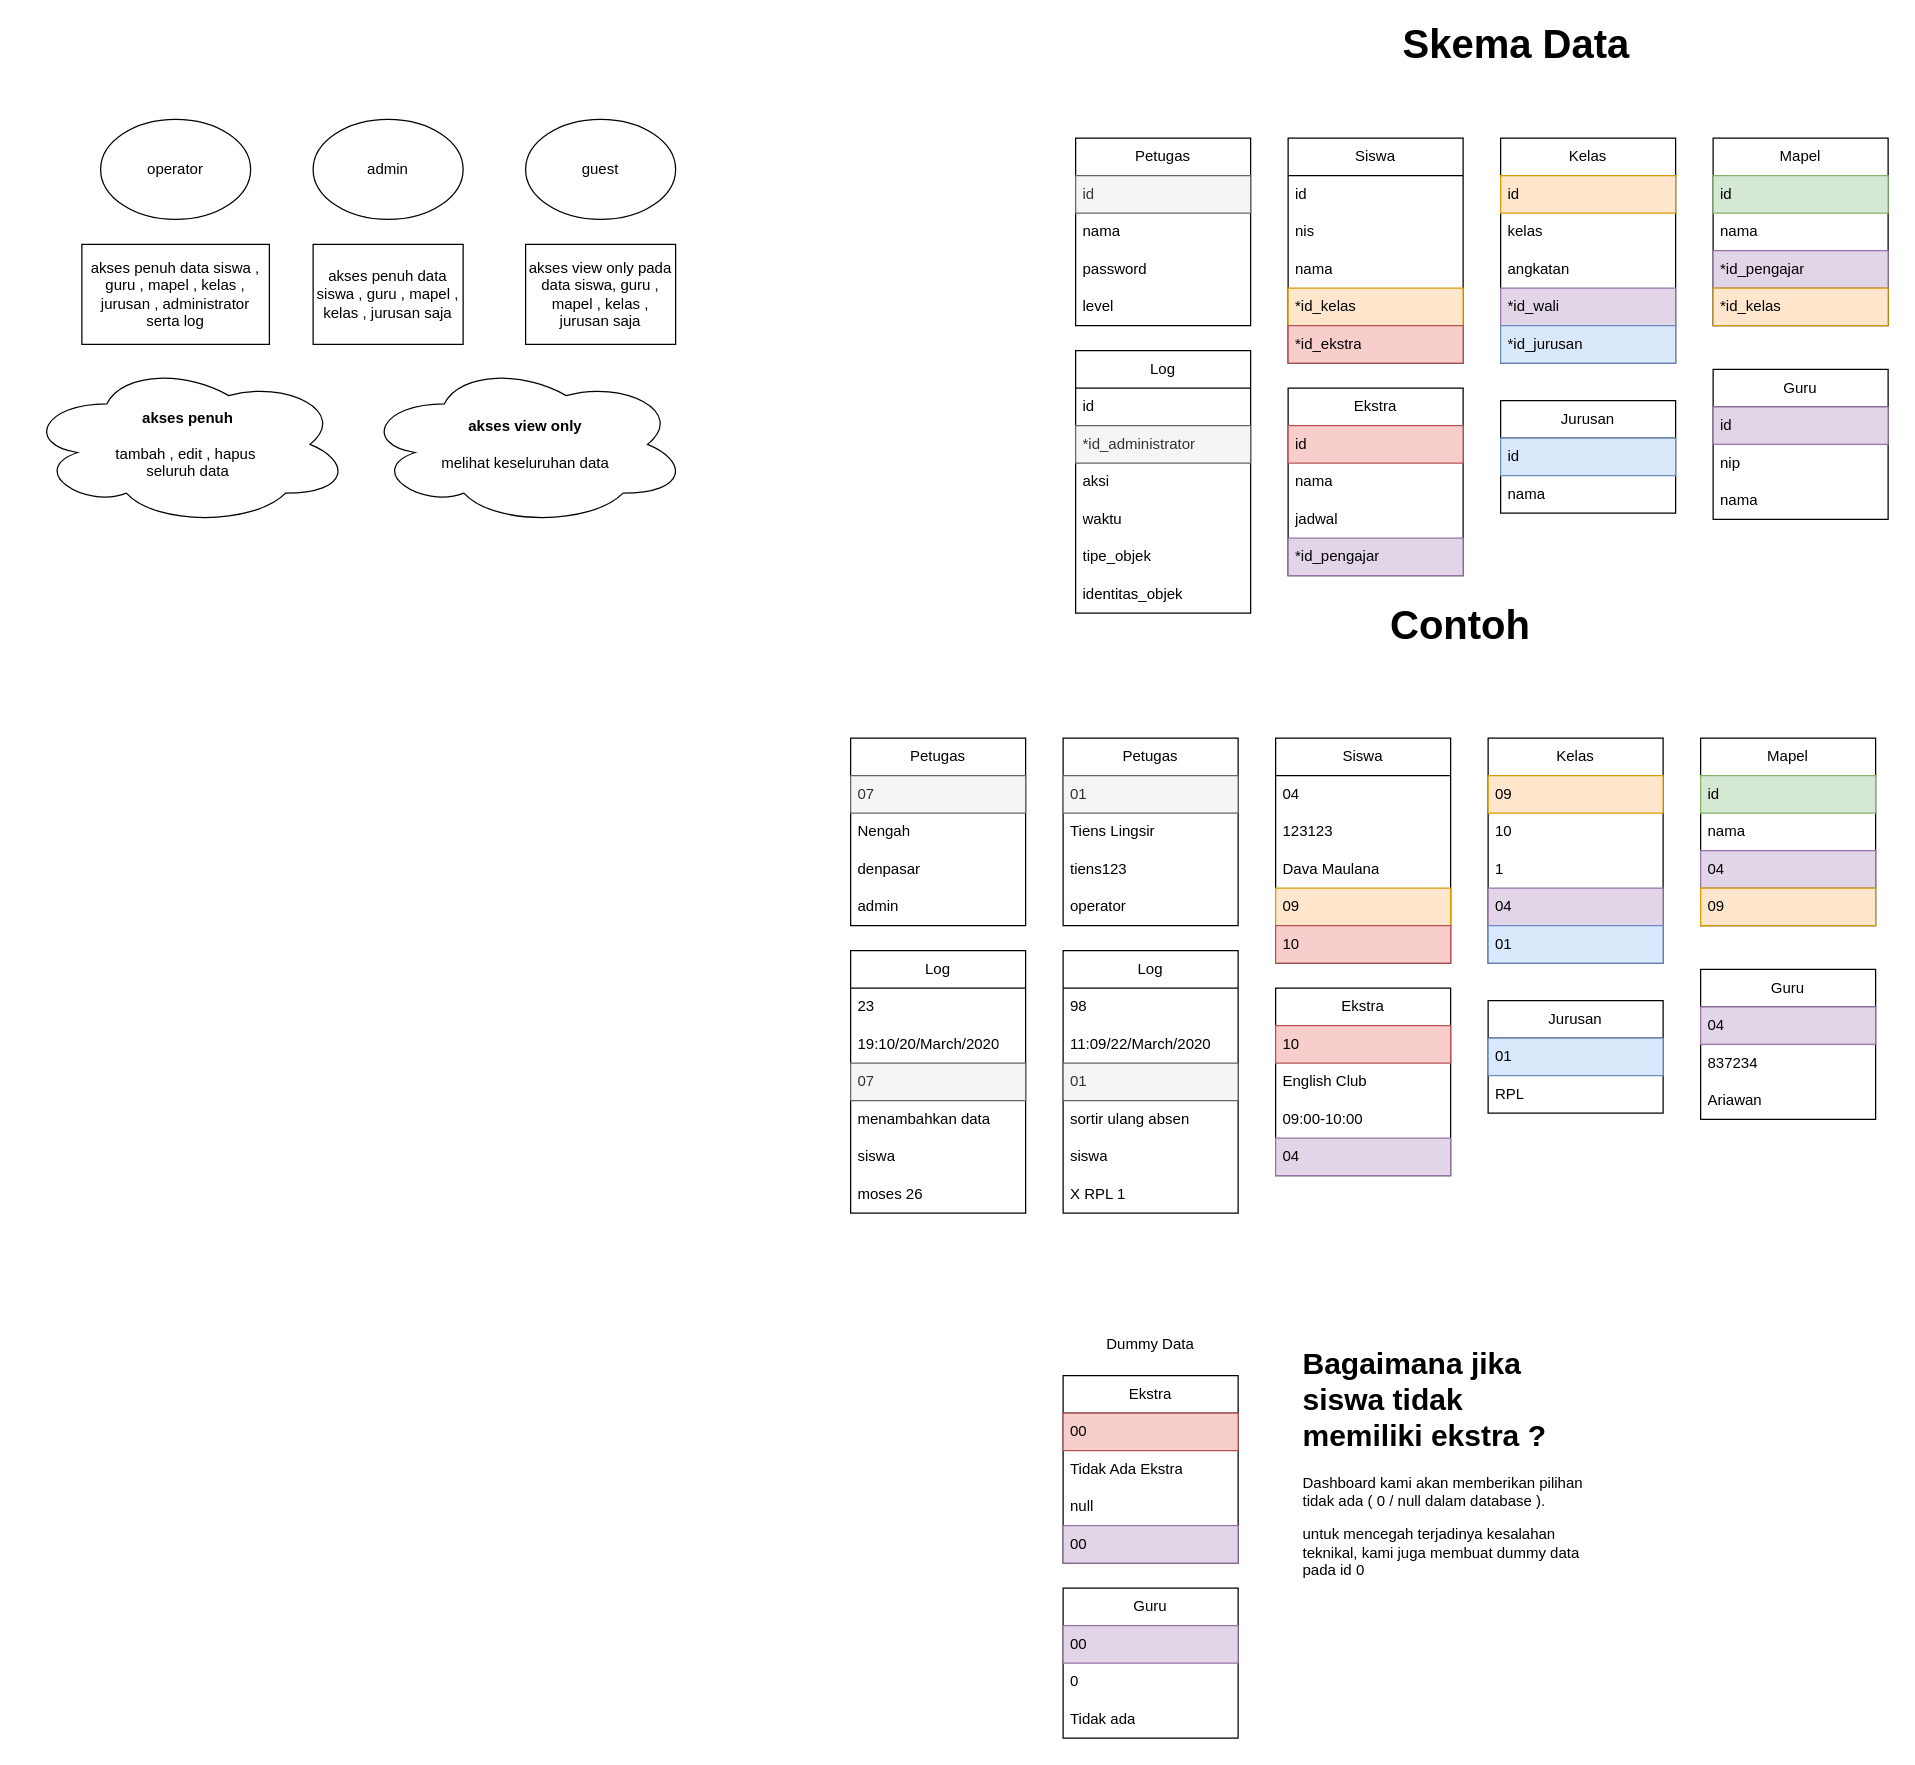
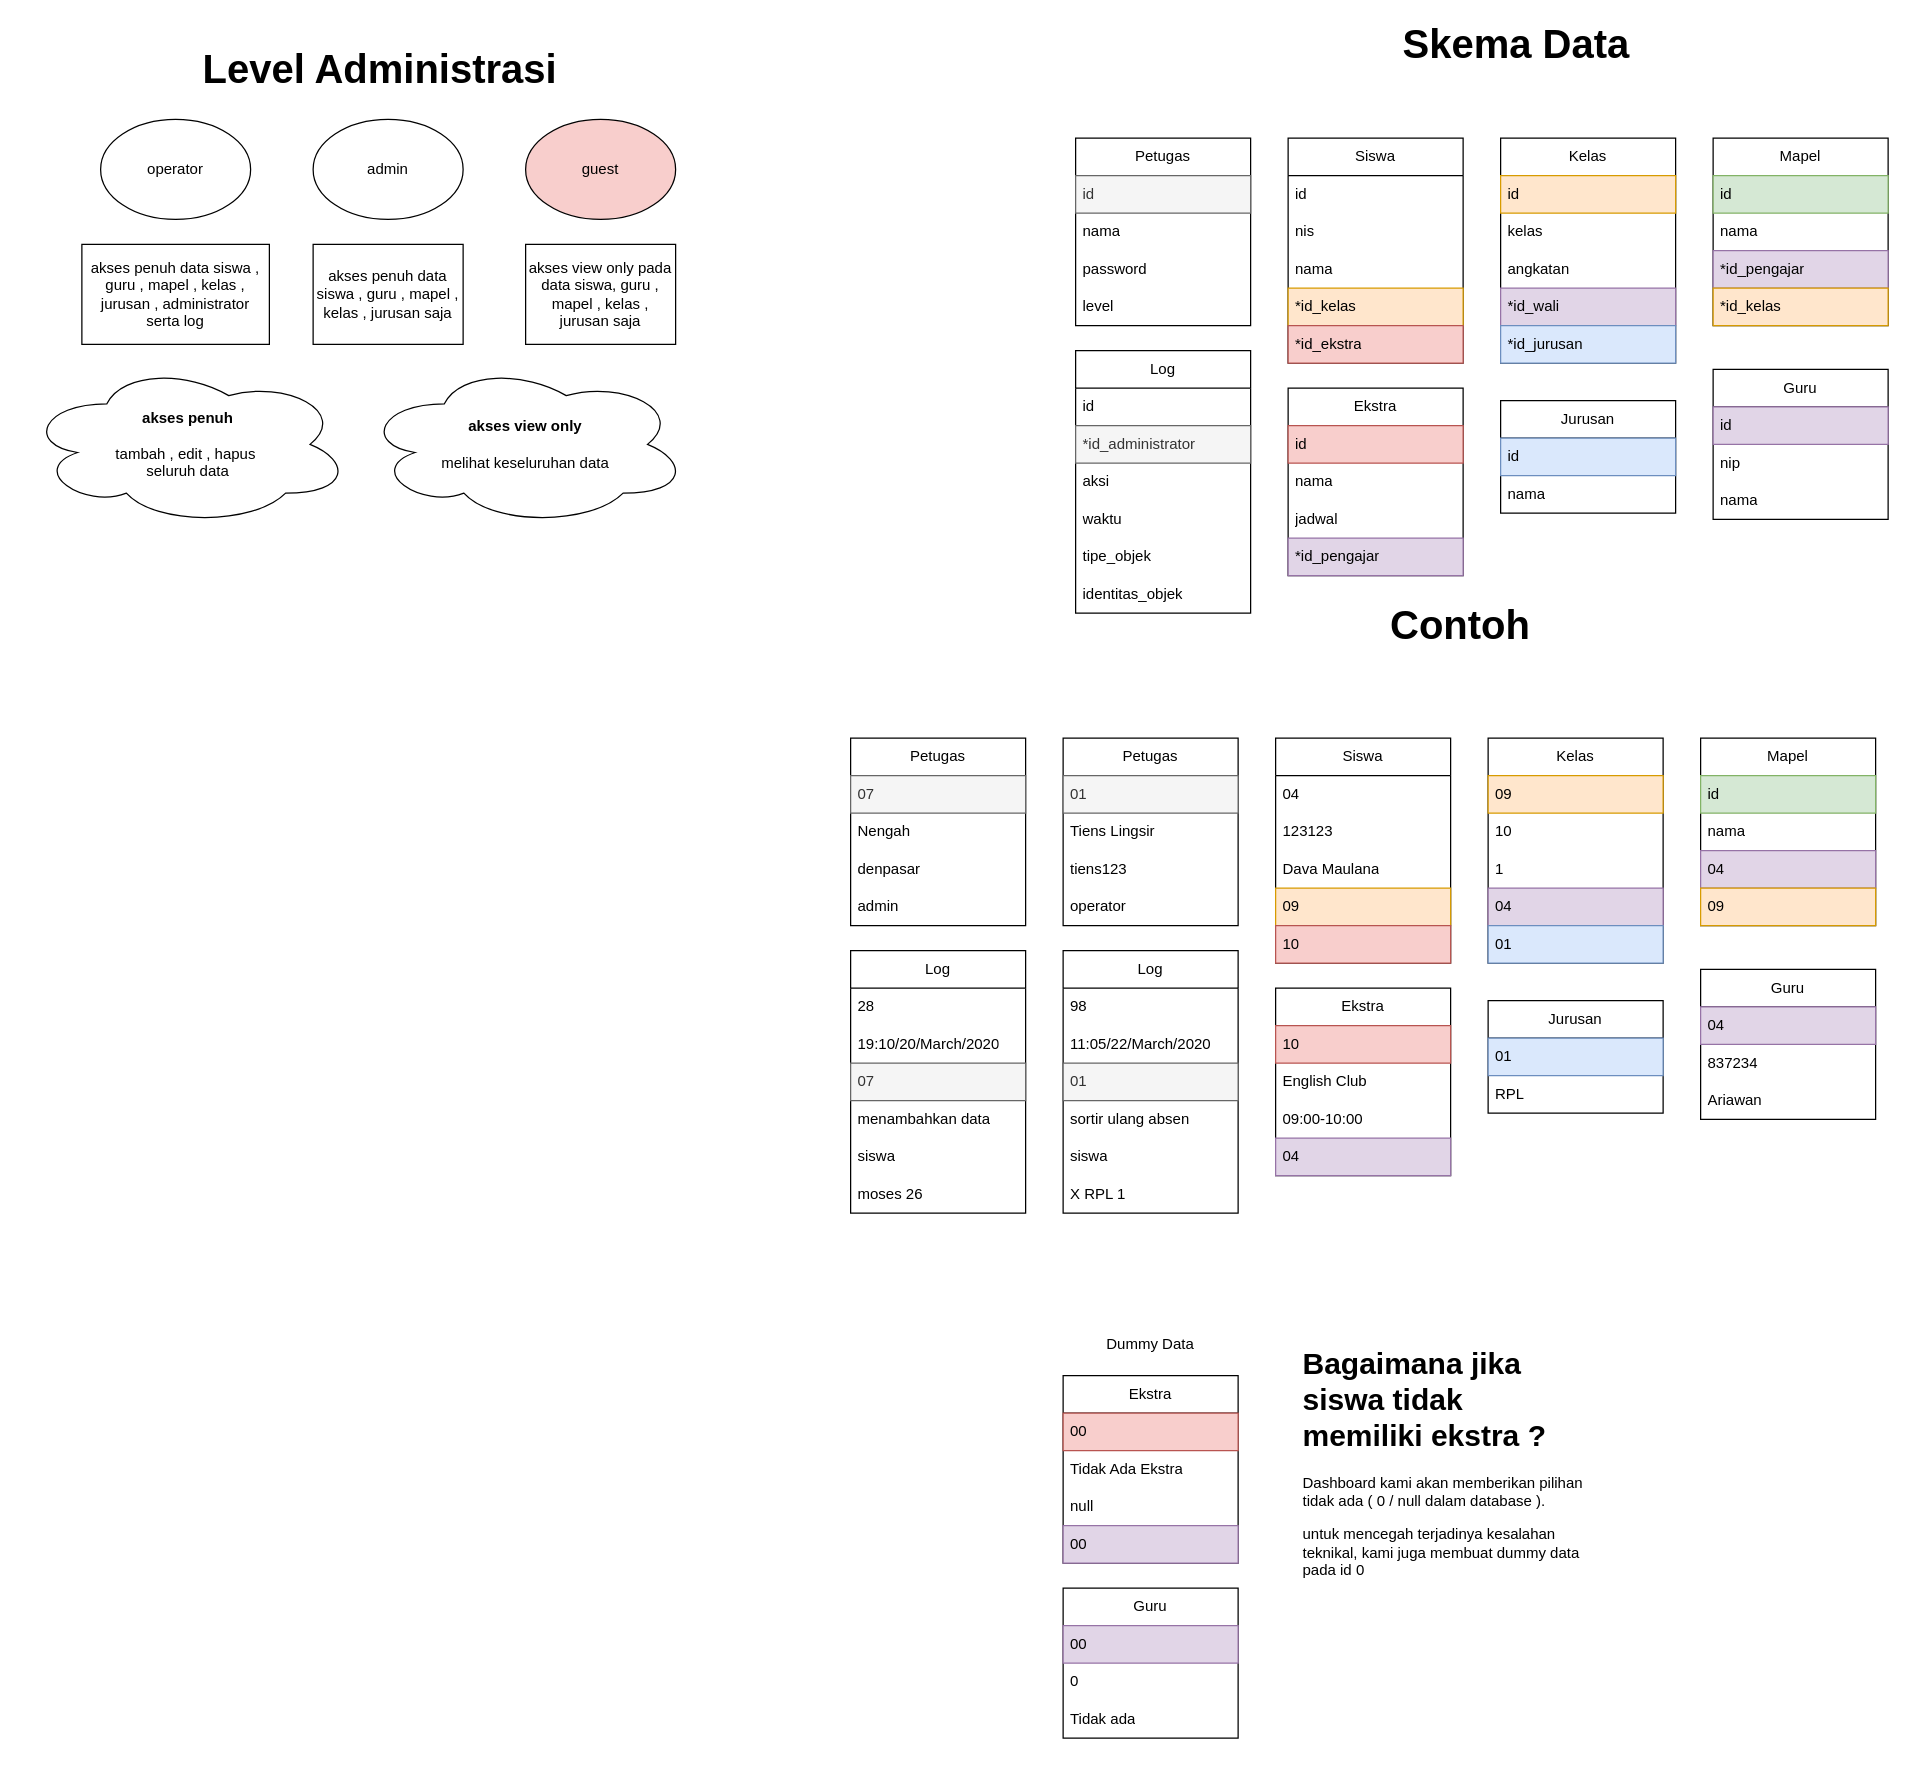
node "Level Administrasi": added
node "guest": fillcolor #ffffff -> #f8cecc
node "23": label "23" -> "28"
node "11:09/22/March/2020": label "11:09/22/March/2020" -> "11:05/22/March/2020"
